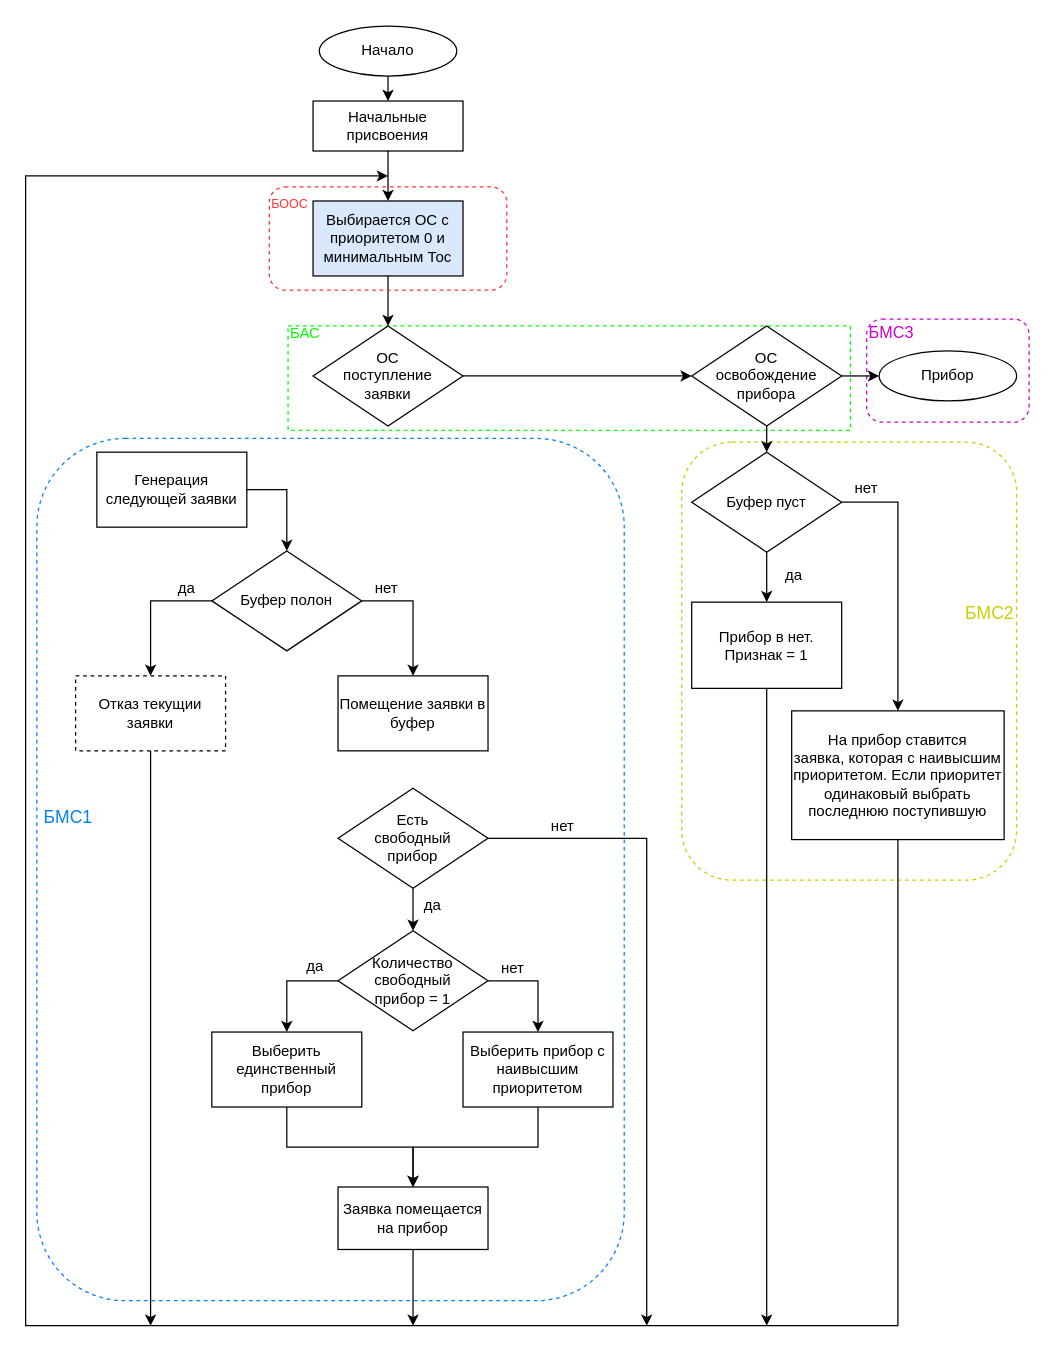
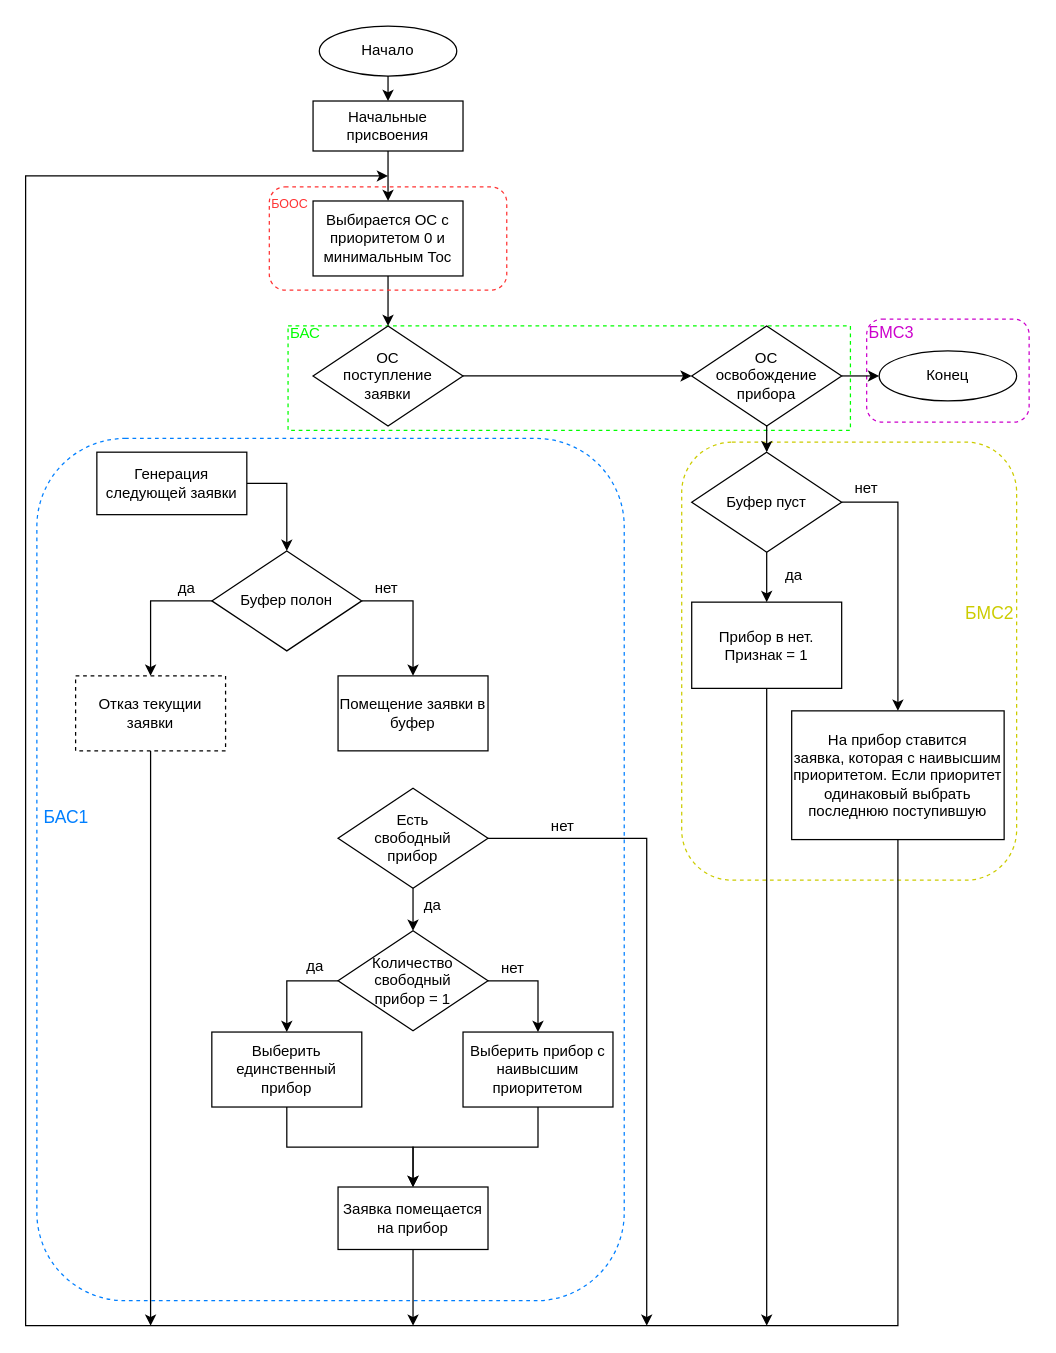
node "Выбирается ОС с приоритетом 0 и минимальным Тос": fillcolor #dae8fc -> #ffffff
node "Прибор": label "Прибор" -> "Конец"
node "Генерация следующей заявки": size 150x75 -> 150x63
node "БМС1": label "БМС1" -> "БАС1"
